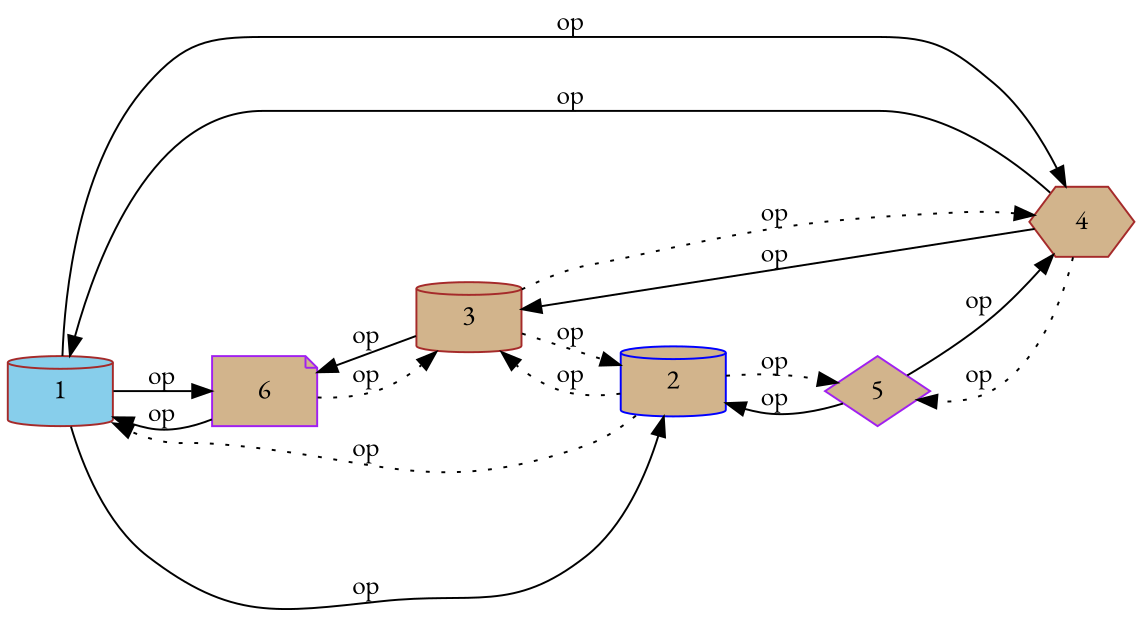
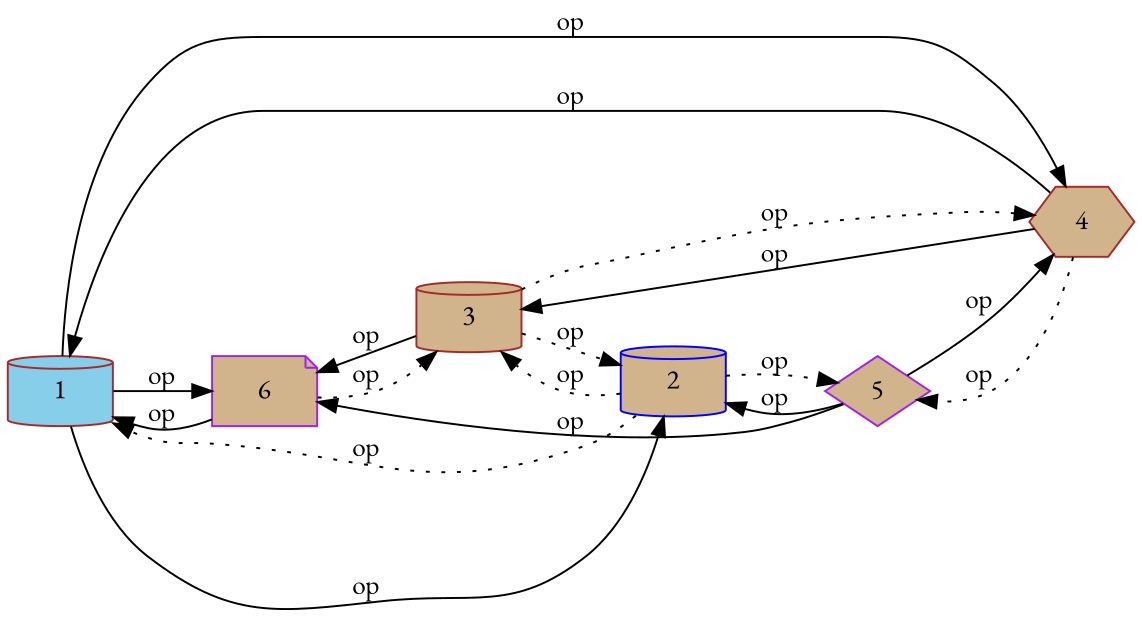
edge "5" -> "6": added, label "op"
